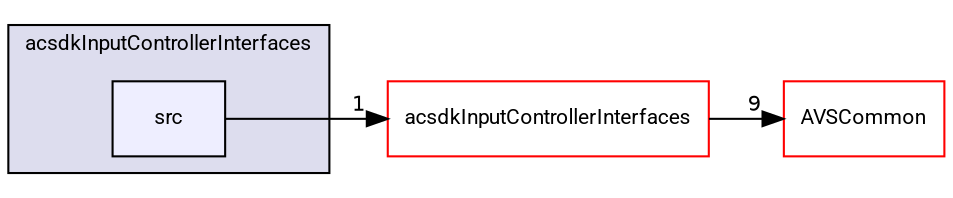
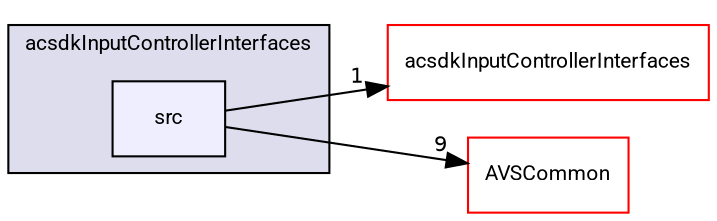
edge "acsdkInputControllerInterfaces" -> "AVSCommon": now "src" -> "AVSCommon"
